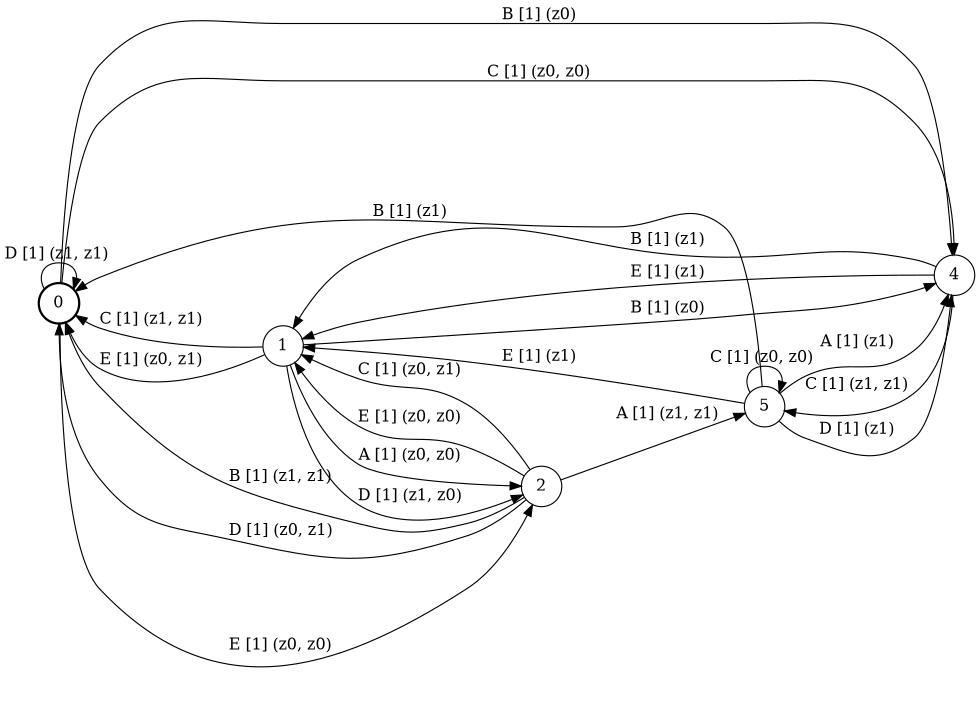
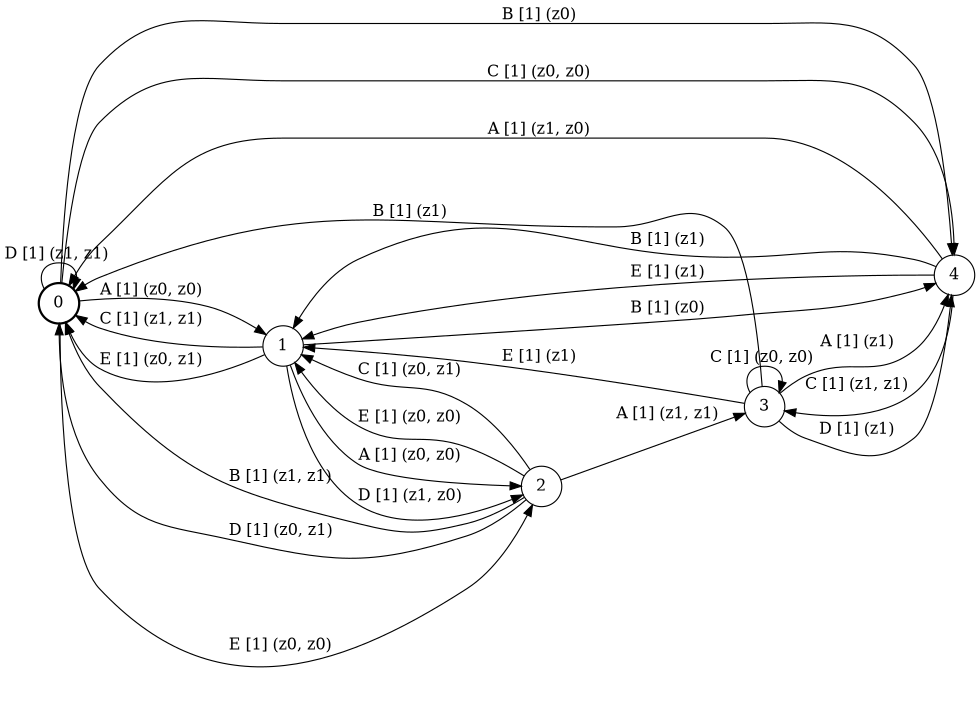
edge "4" -> "0": added, label "A [1] (z1, z0)"
edge "0" -> "1": added, label "A [1] (z0, z0)"
node "5": label "5" -> "3"
